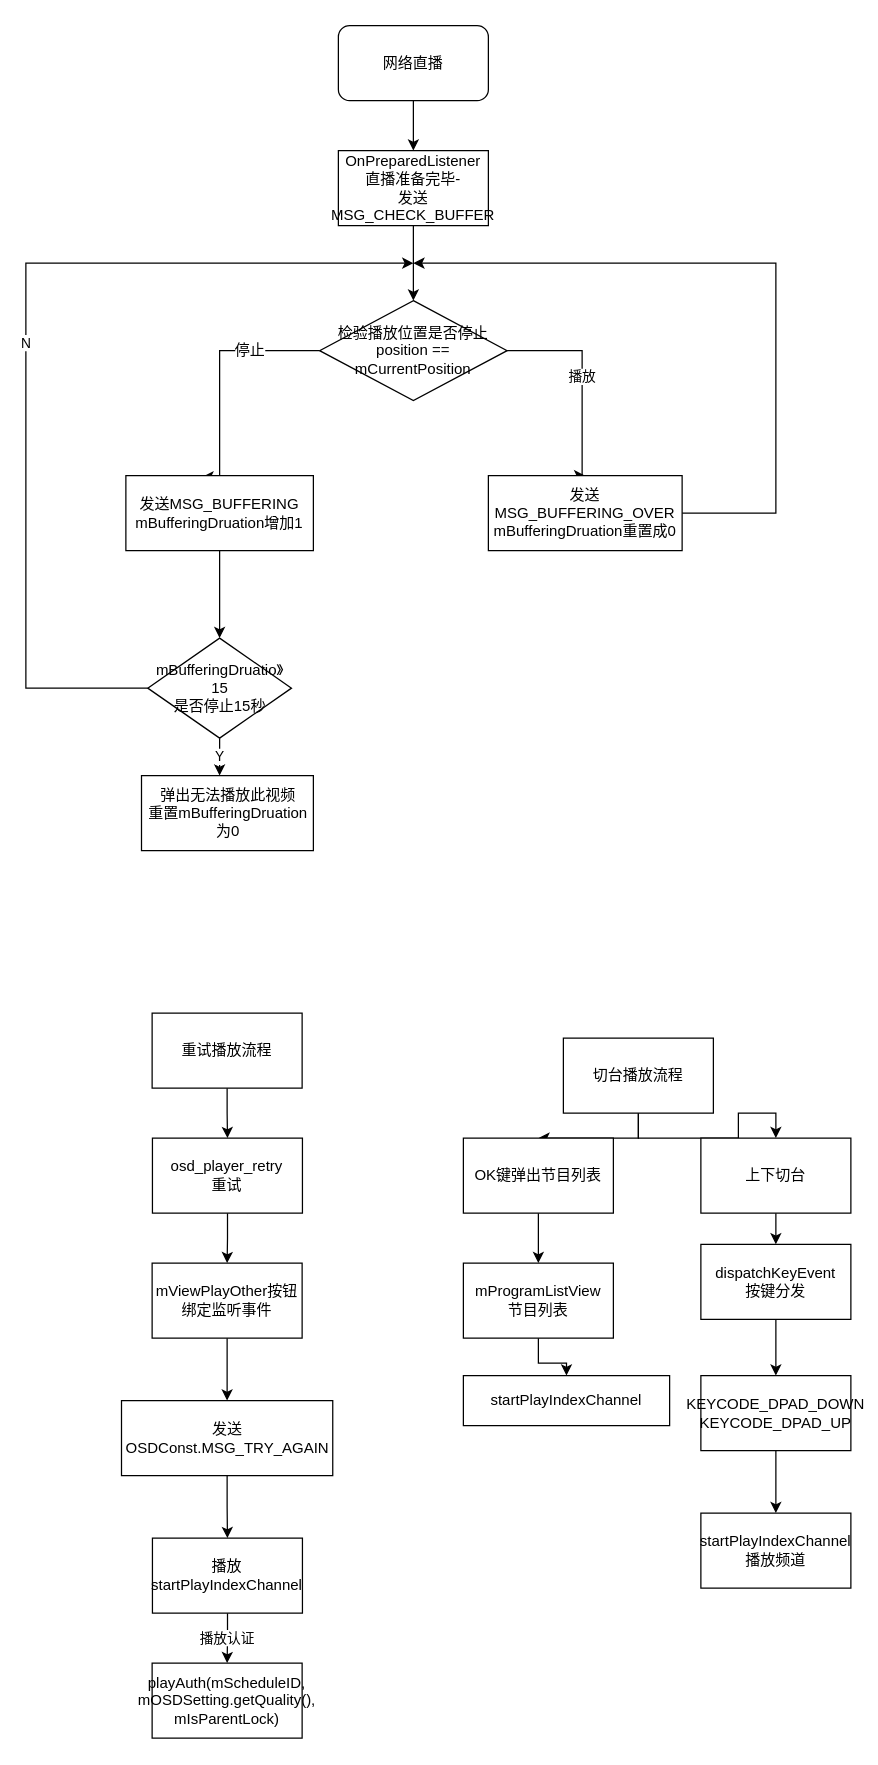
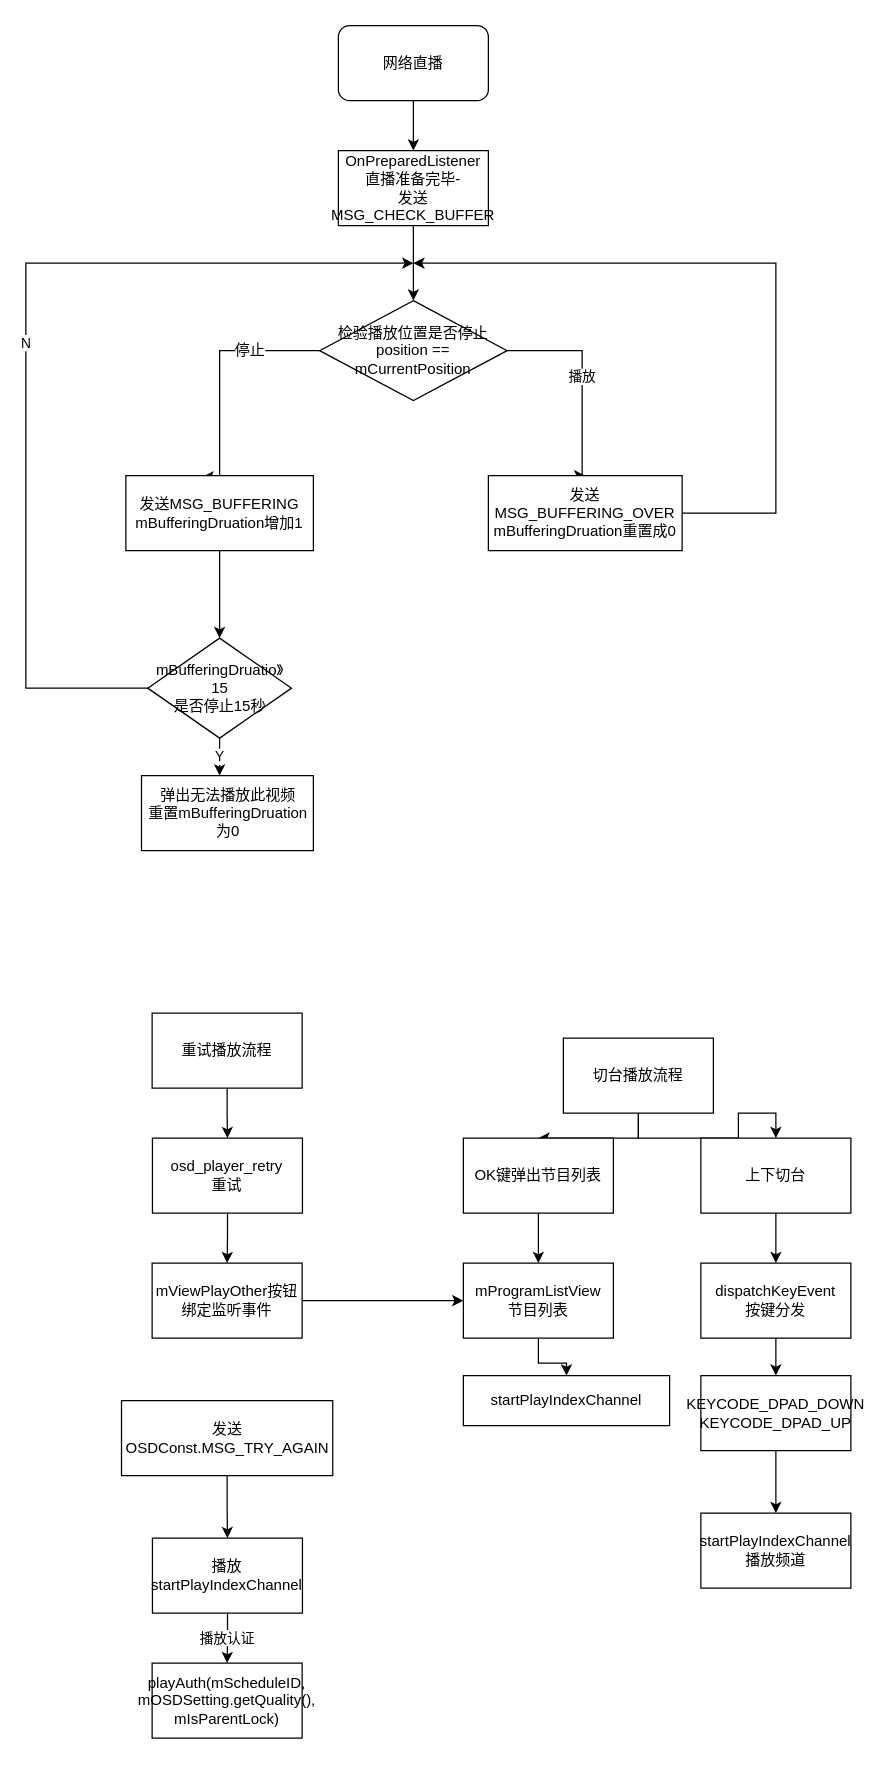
node "dispatchKeyEvent 按键分发": moved (776, 1282) -> (776, 1301)
edge "mViewPlayOther按钮绑定监听事件" -> "发送OSDConst.MSG_TRY_AGAIN": now "mViewPlayOther按钮绑定监听事件" -> "mProgramListView 节目列表"
